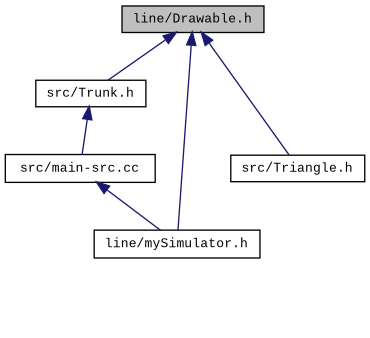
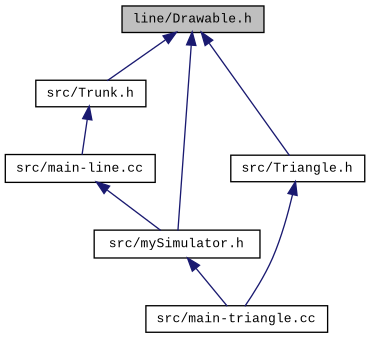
node "src/main-src.cc": label "src/main-src.cc" -> "src/main-line.cc"
node "line/mySimulator.h": label "line/mySimulator.h" -> "src/mySimulator.h"
node "src/main-triangle.cc": added
